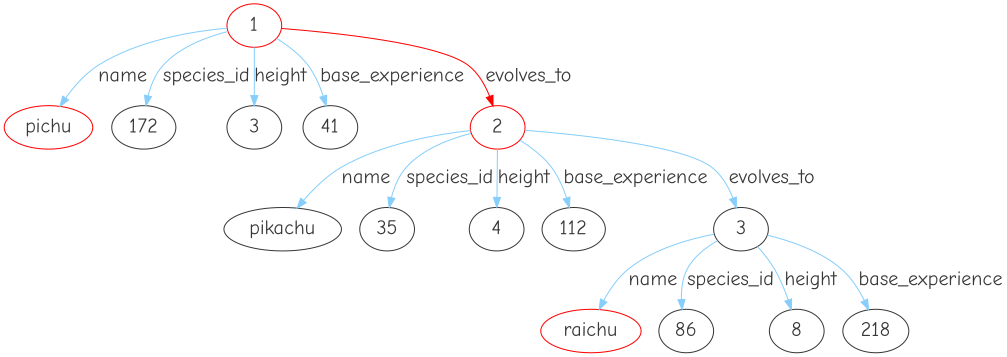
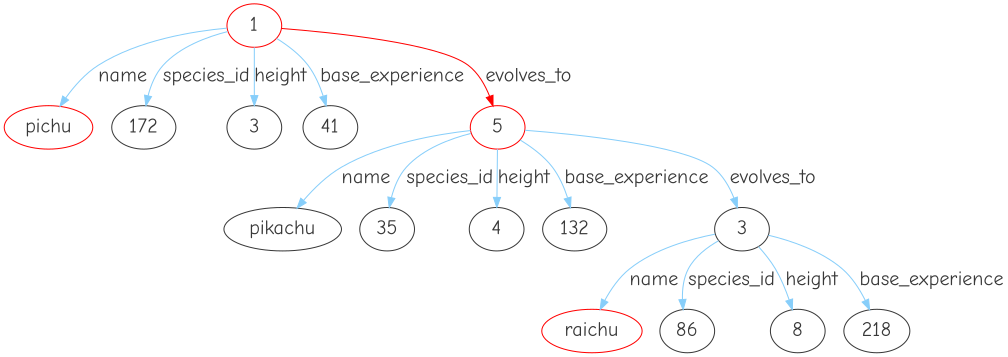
node "2": label "2" -> "5"
node "112": label "112" -> "132"
